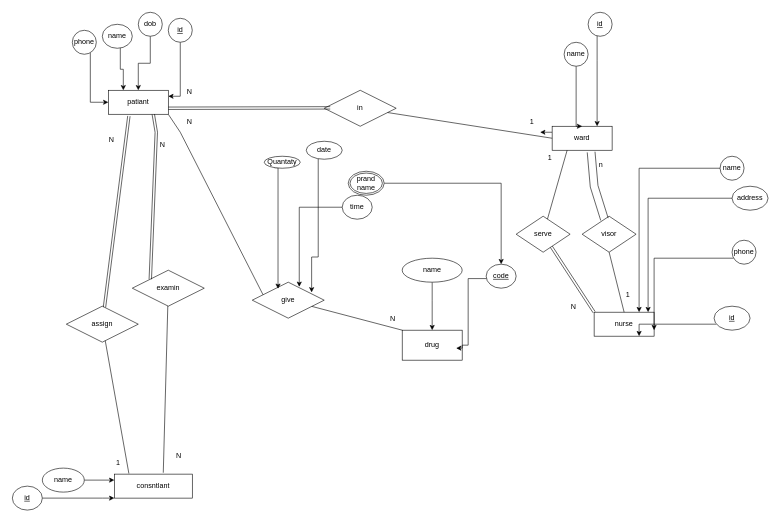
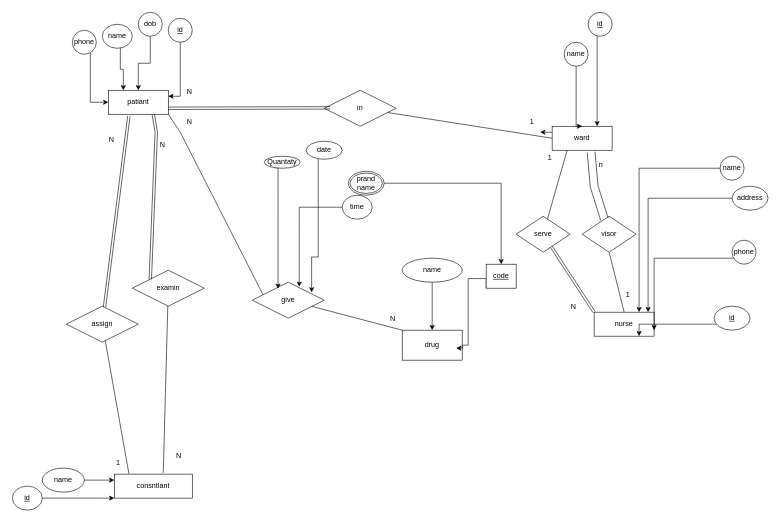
node "code": shape ellipse -> rectangle
